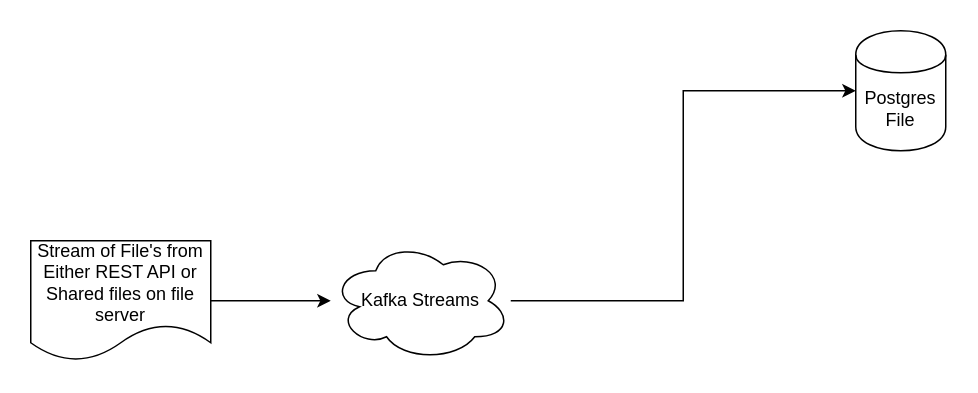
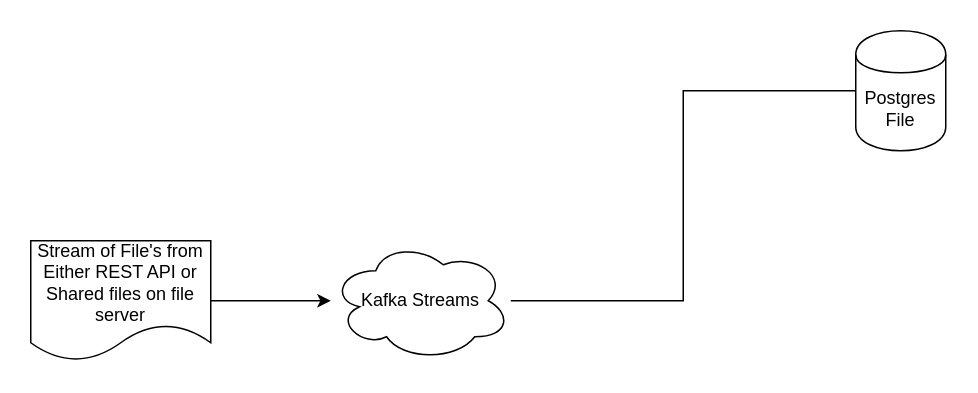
edge "Kafka Streams" -> "Postgres File": arrowhead classic -> none
